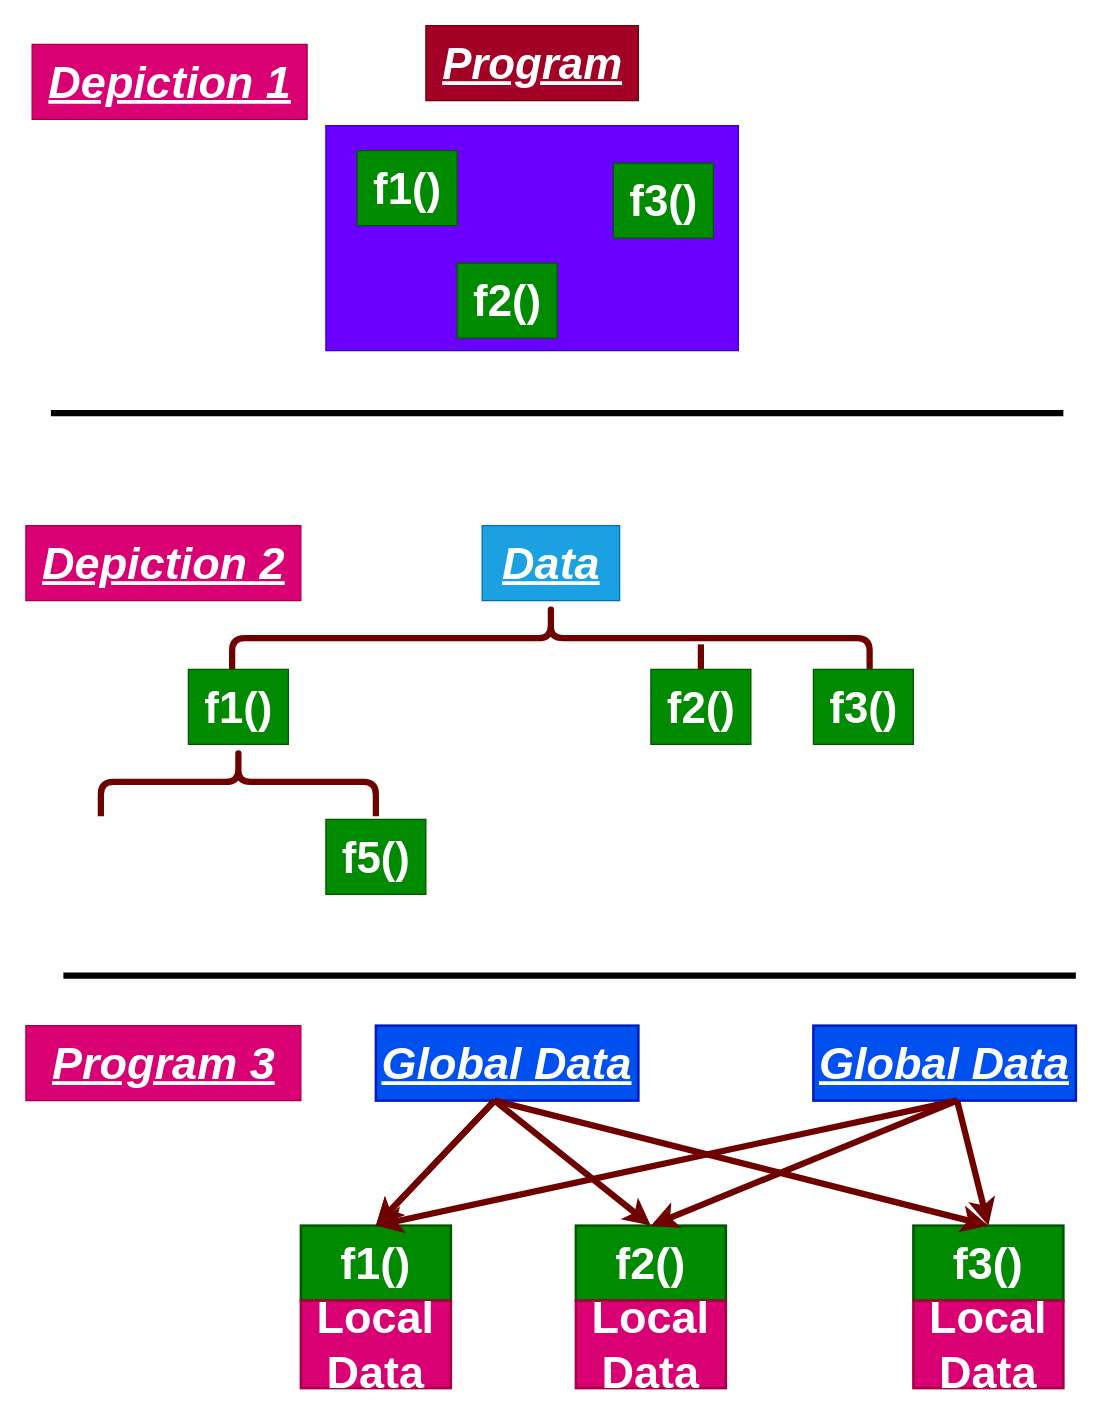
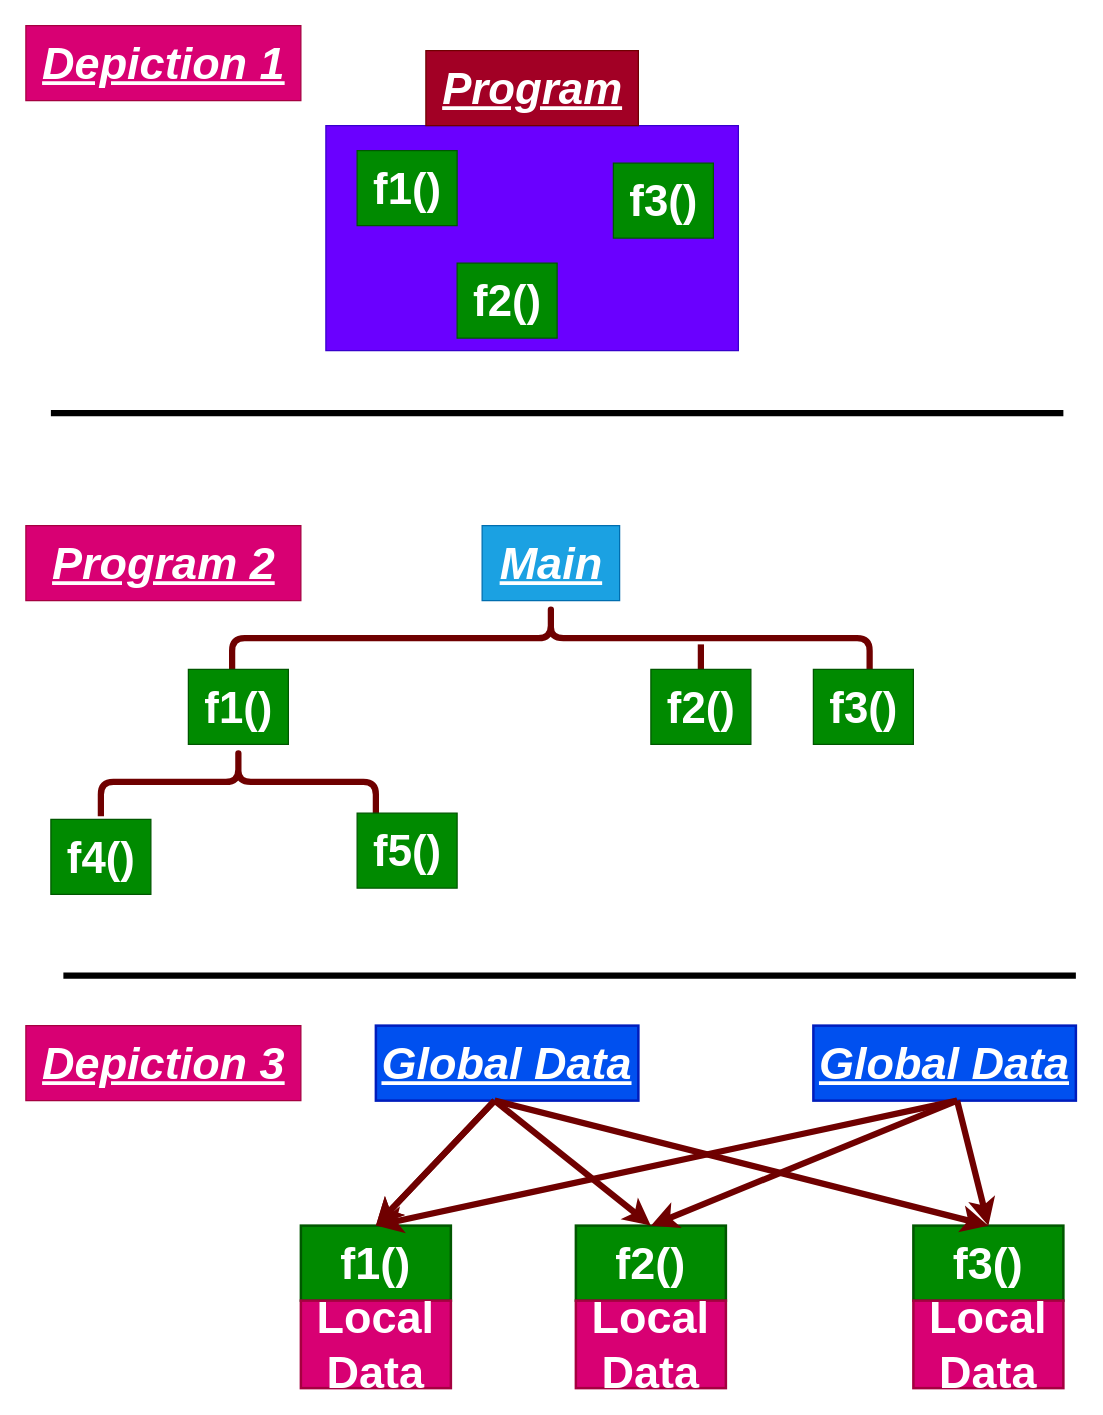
node "Program": moved (532, 63) -> (532, 88)
node "Depiction 1": moved (169, 82) -> (163, 63)
node "Depiction 2": label "Depiction 2" -> "Program 2"
node "Data": label "Data" -> "Main"
node "f4()": added
node "f5()": moved (376, 857) -> (407, 851)
node "Program 3": label "Program 3" -> "Depiction 3"
